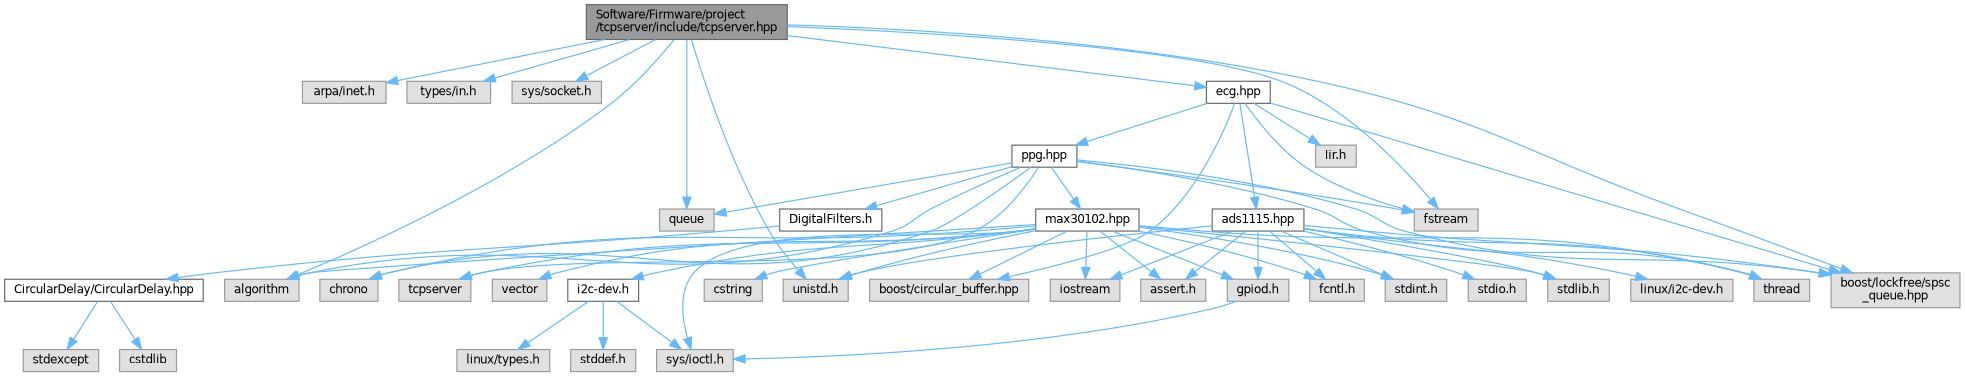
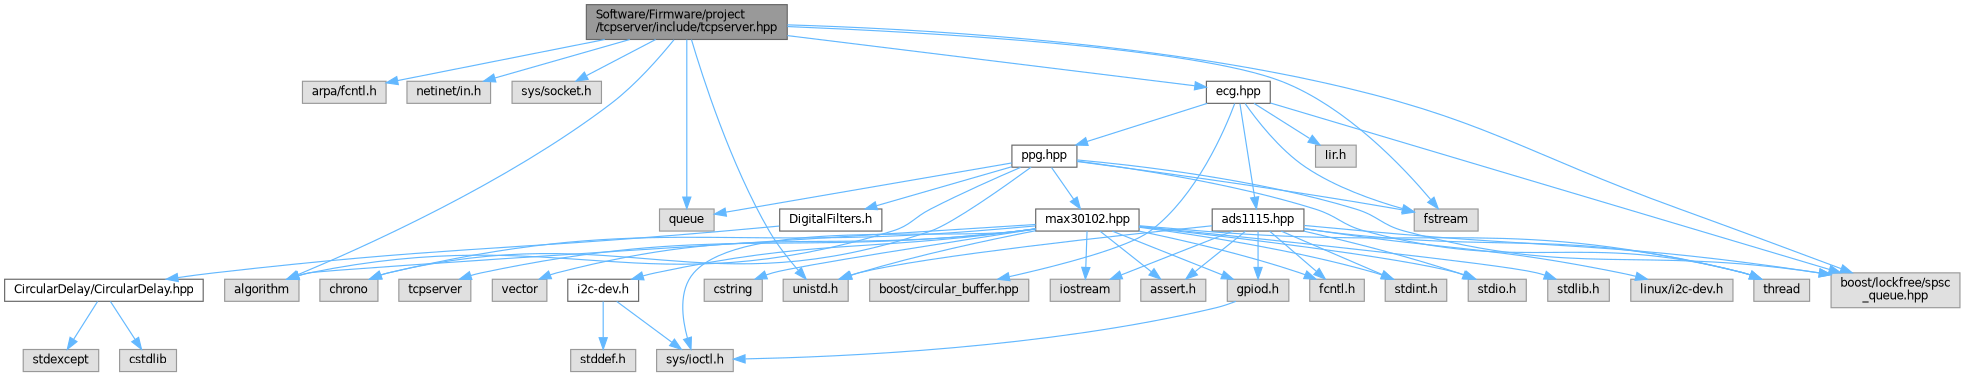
node "arpa/inet.h": label "arpa/inet.h" -> "arpa/fcntl.h"
node "types/in.h": label "types/in.h" -> "netinet/in.h"
edge "ads1115.hpp" -> "stdlib.h": removed
edge "max30102.hpp" -> "boost/circular_buffer.hpp": now "max30102.hpp" -> "stdio.h"
edge "ppg.hpp" -> "tcpserver": removed
node "linux/types.h": removed
